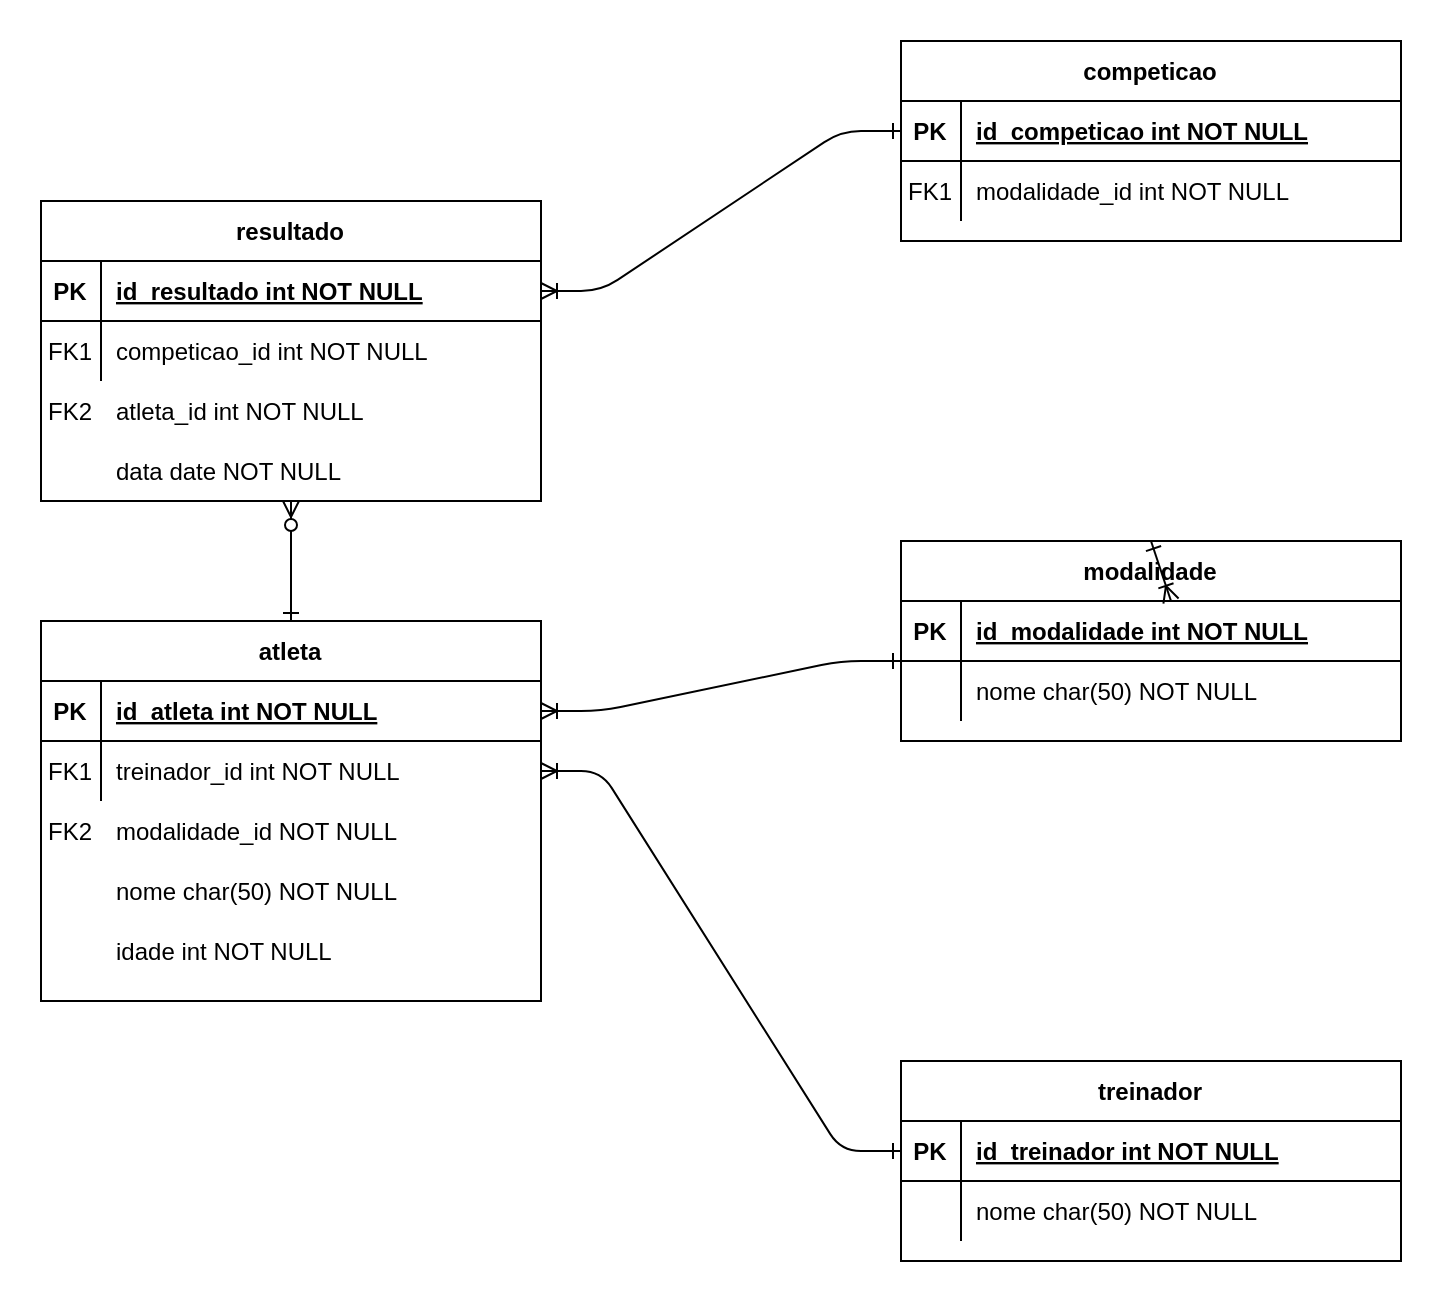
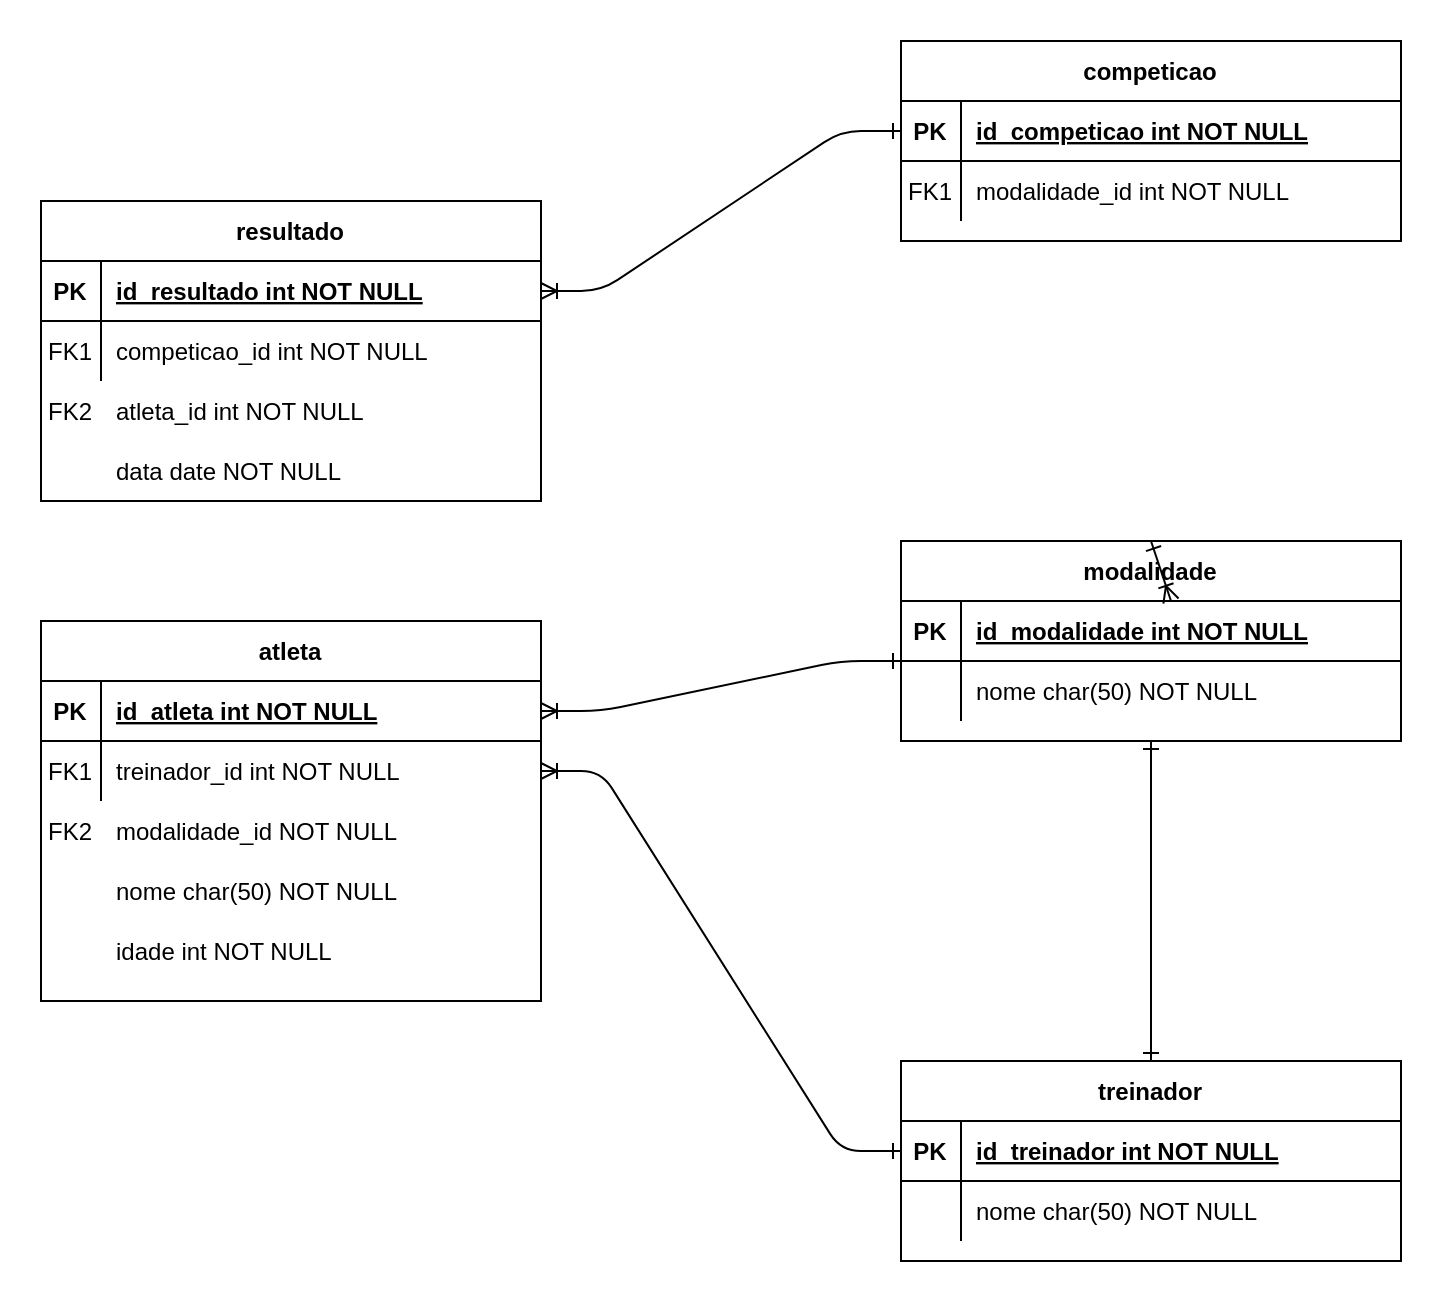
edge "resultado" -- "atleta": removed
edge "modalidade" -- "treinador": added
